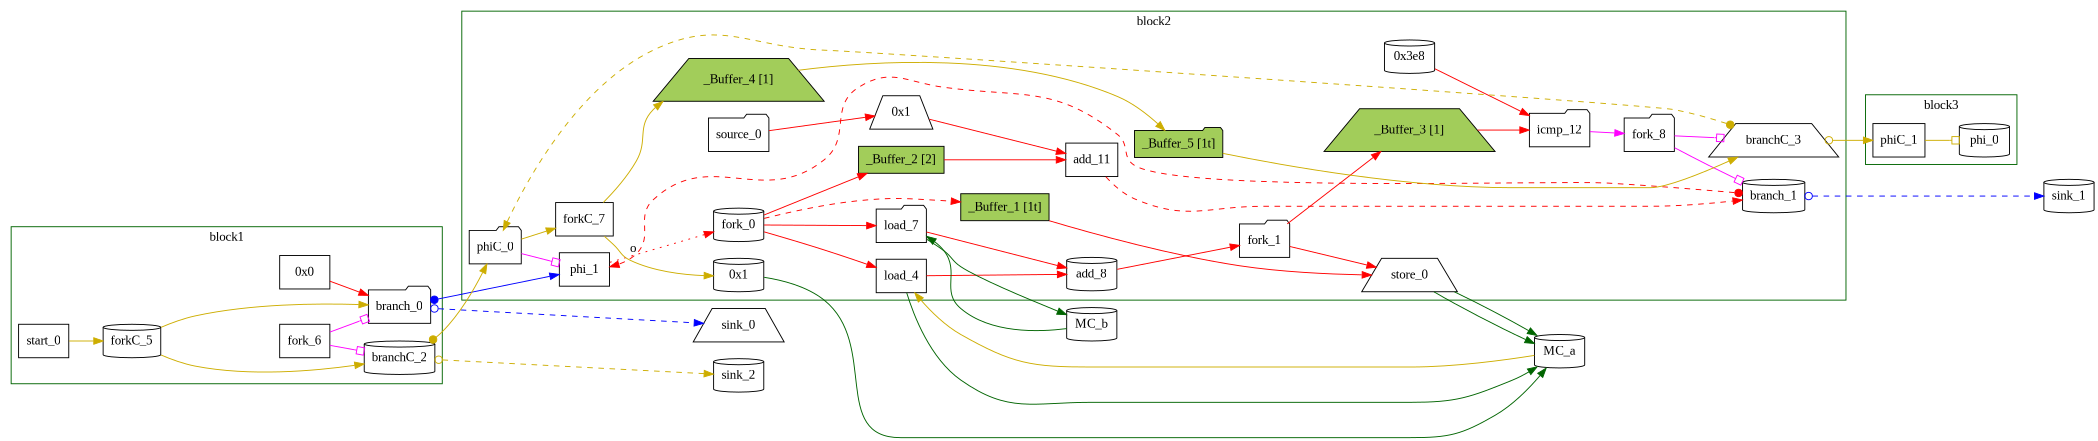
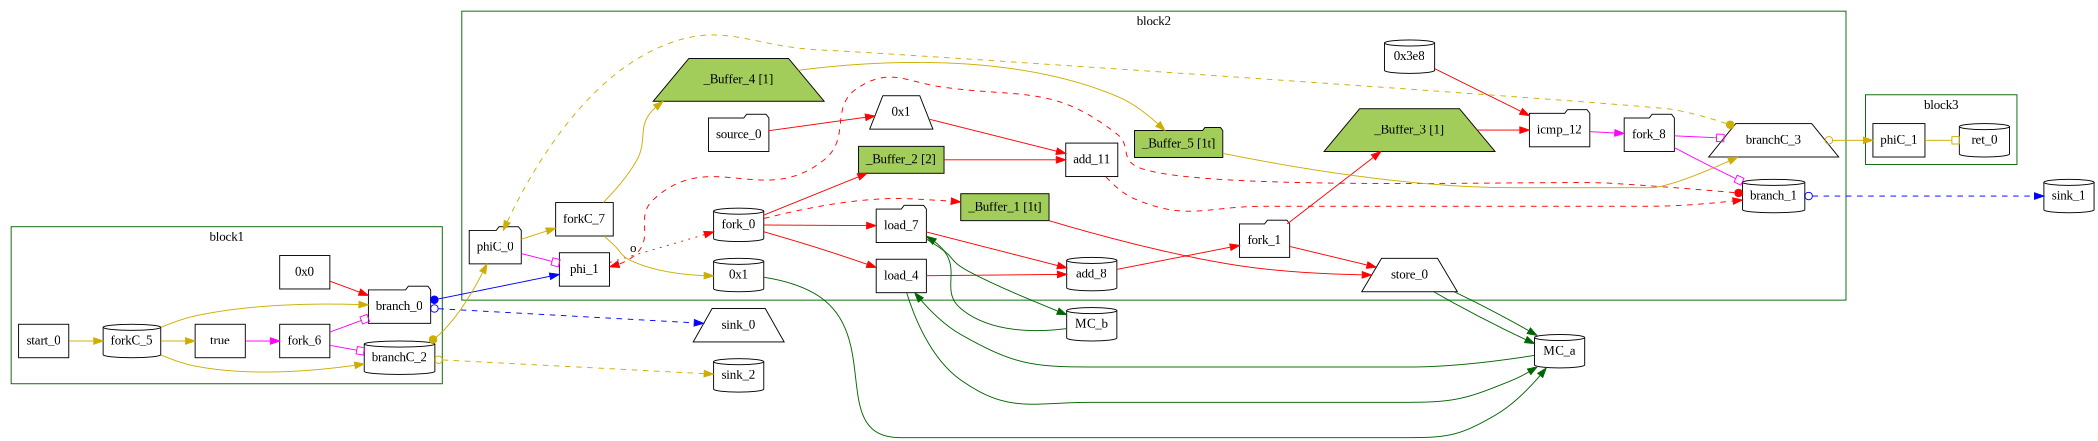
node "phi_0": label "phi_0" -> "ret_0"
node "true": added
edge "MC_a" -> "load_4": color gold3 -> darkgreen
